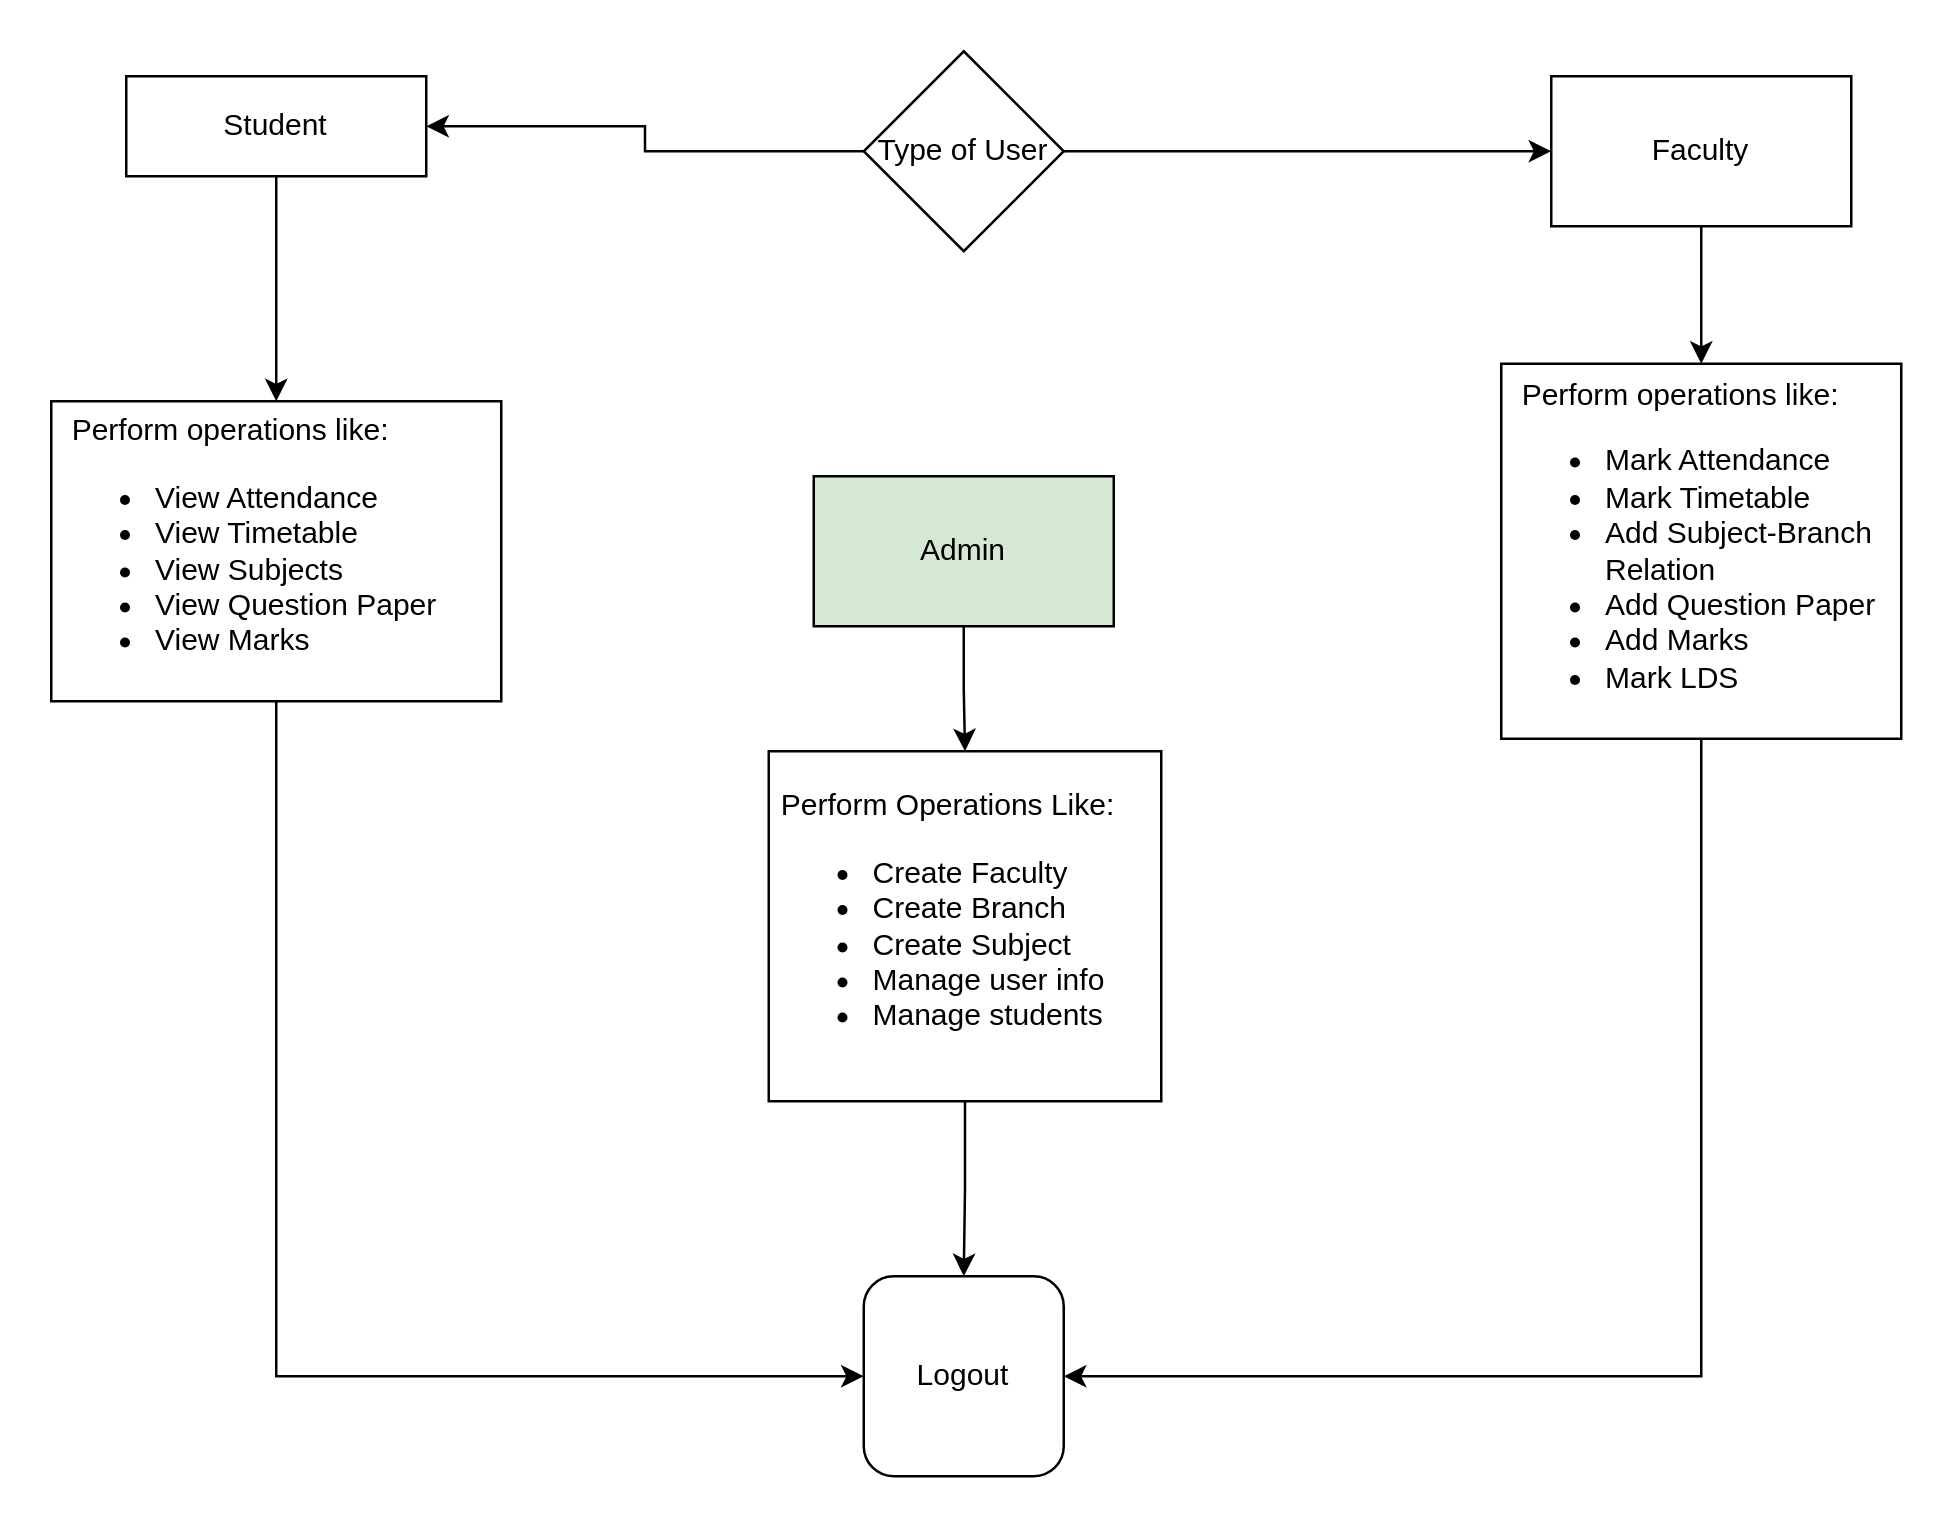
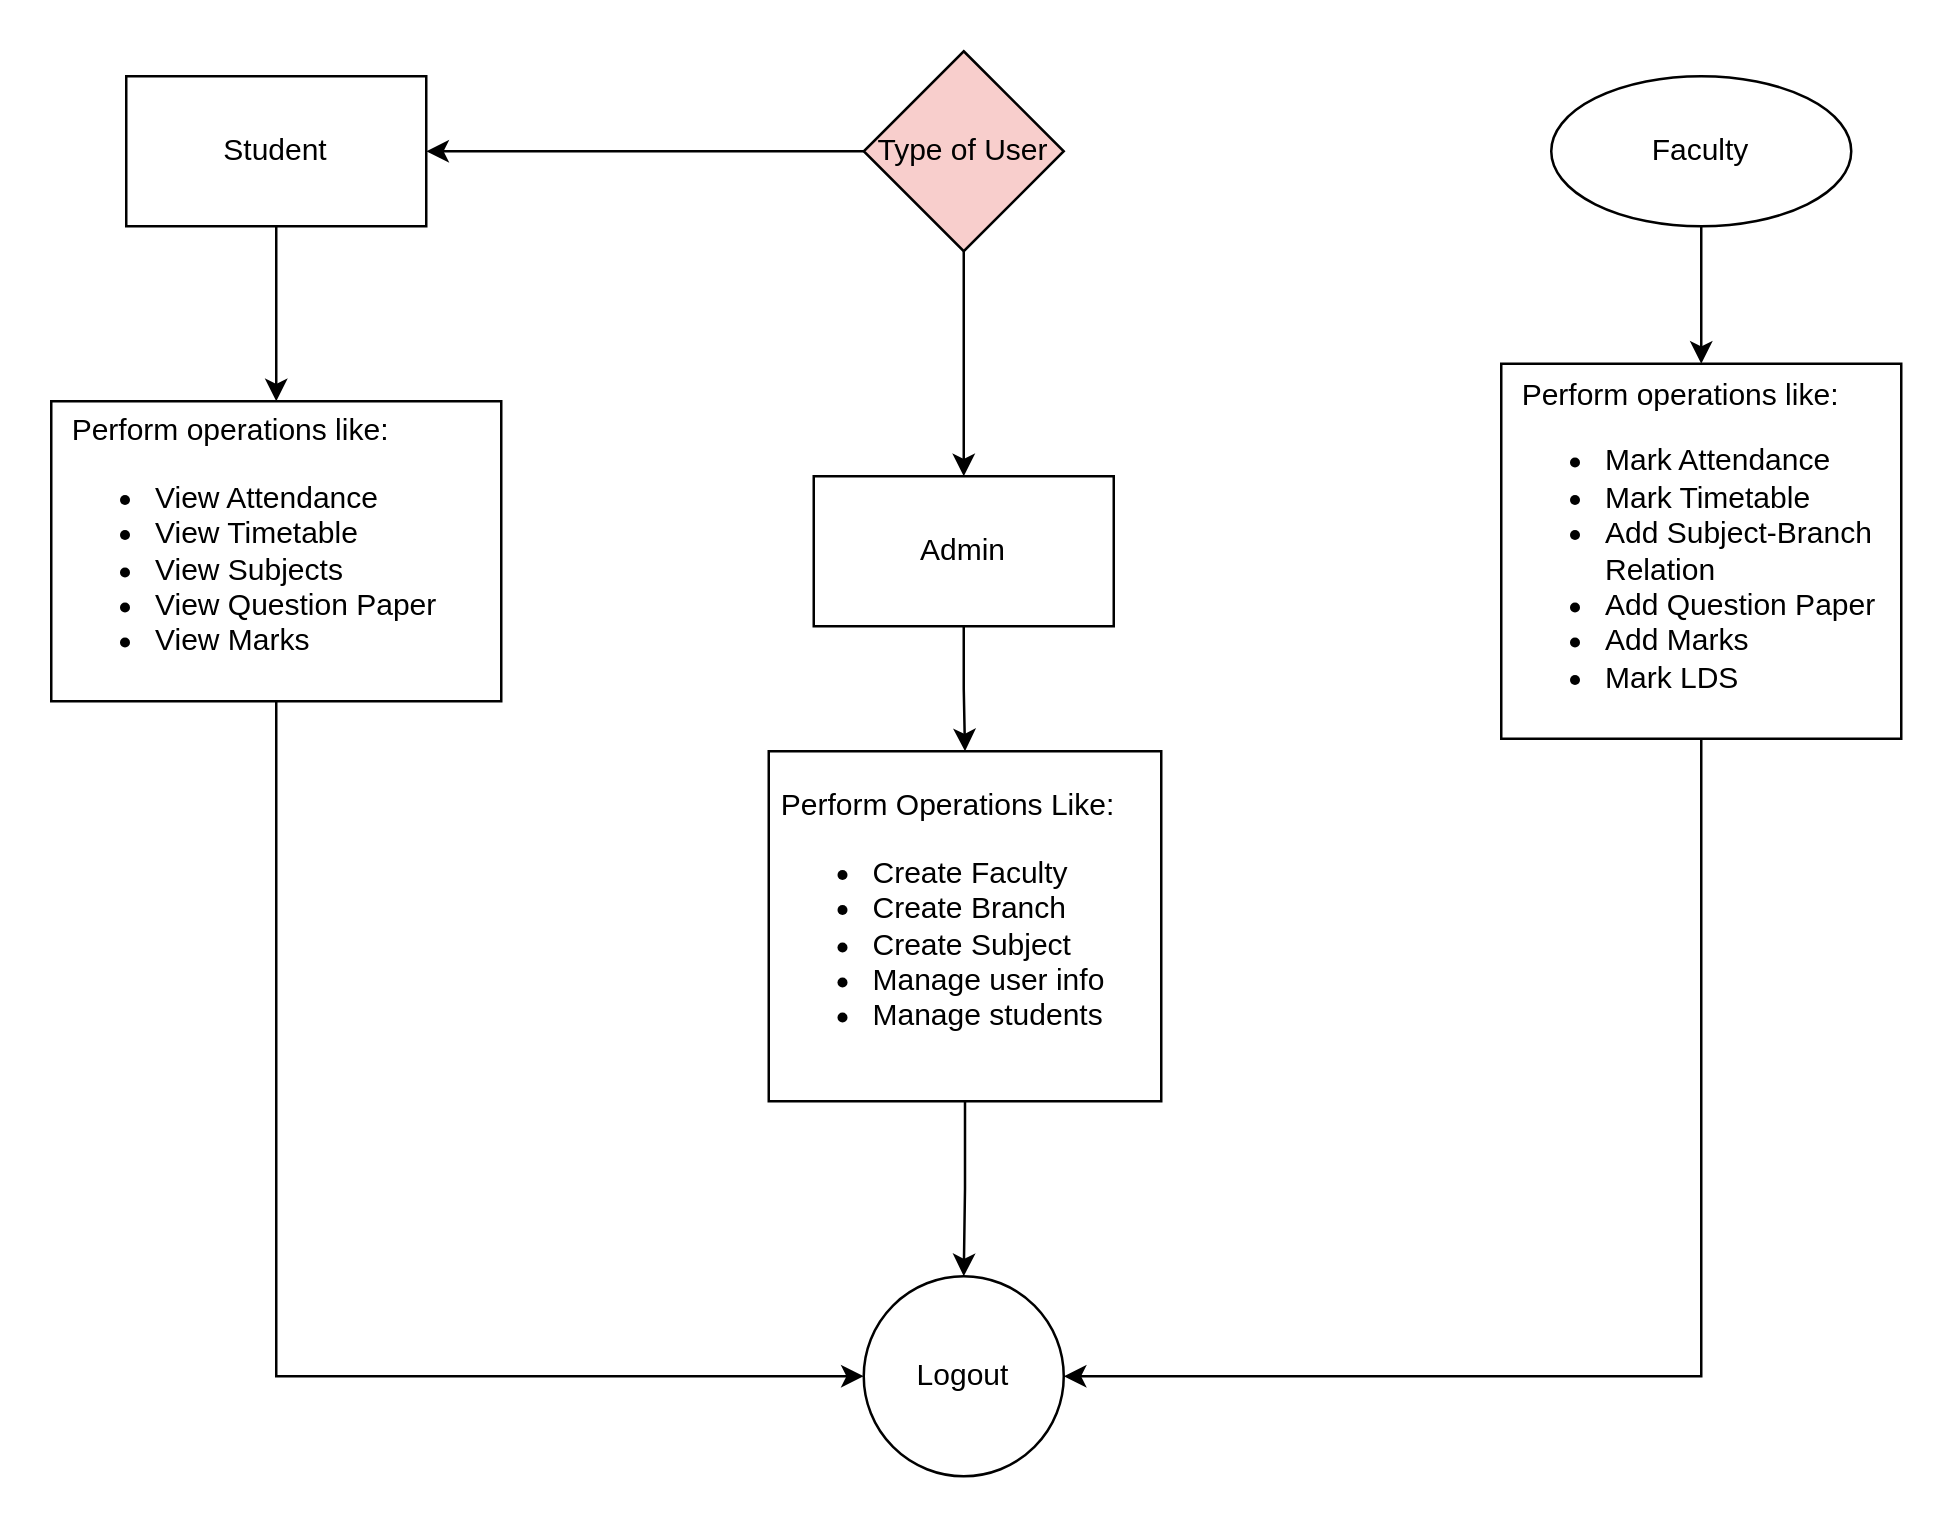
node "Student": size 300x100 -> 300x150
node "Type of User": fillcolor #ffffff -> #f8cecc
edge "Type of User" -> "Faculty": removed
node "Faculty": shape rectangle -> ellipse
edge "Type of User" -> "Admin": added
node "Admin": fillcolor #d5e8d4 -> #ffffff
node "Logout": shape rounded rectangle -> ellipse
